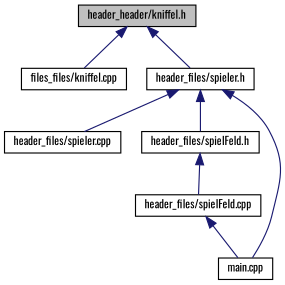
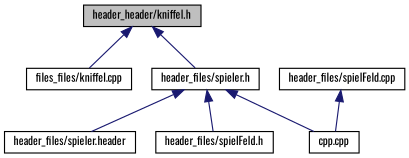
node "header_files/spieler.cpp": label "header_files/spieler.cpp" -> "header_files/spieler.header"
edge "header_files/spielFeld.cpp" -> "header_files/spielFeld.h": removed
node "main.cpp": label "main.cpp" -> "cpp.cpp"
